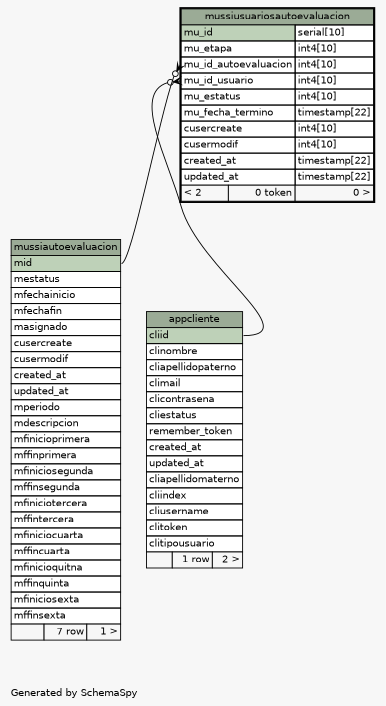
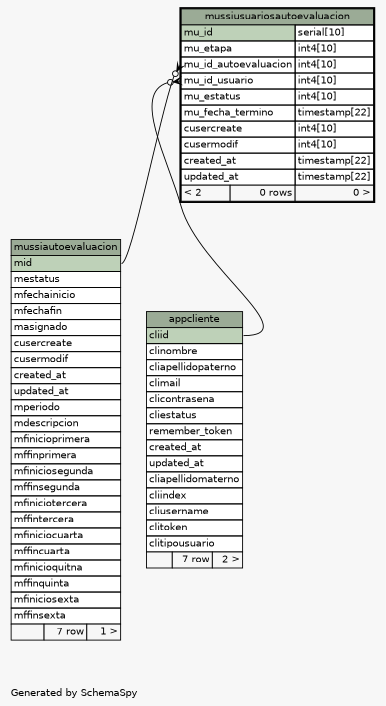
node "mussiusuariosautoevaluacion": text "0 token" -> "0 rows"
node "appcliente": text "1 row" -> "7 row"
